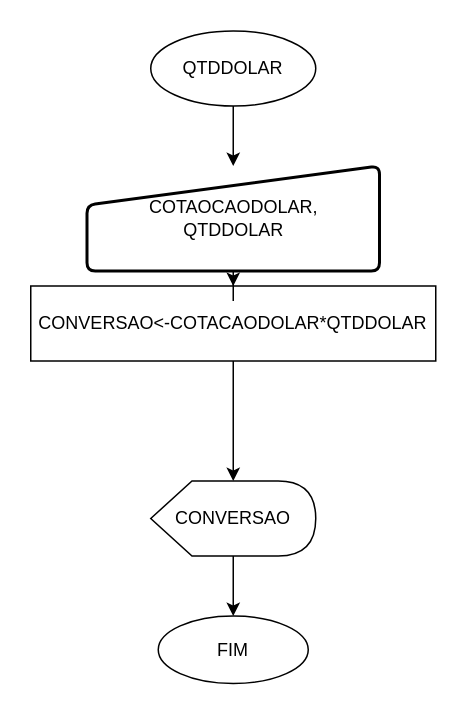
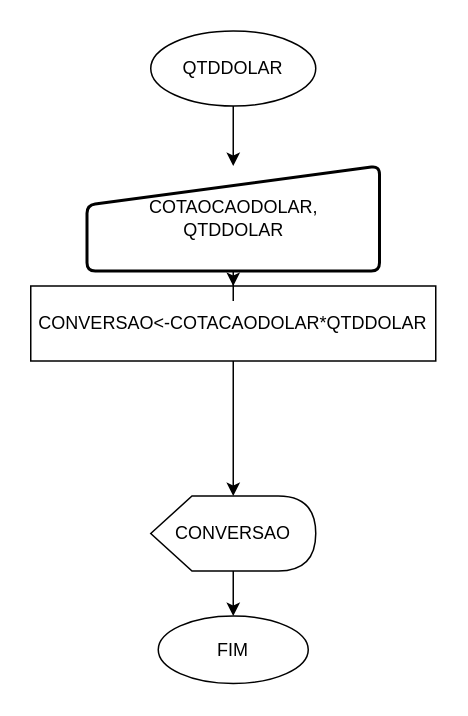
node "CONVERSAO": moved (233, 518) -> (233, 533)
